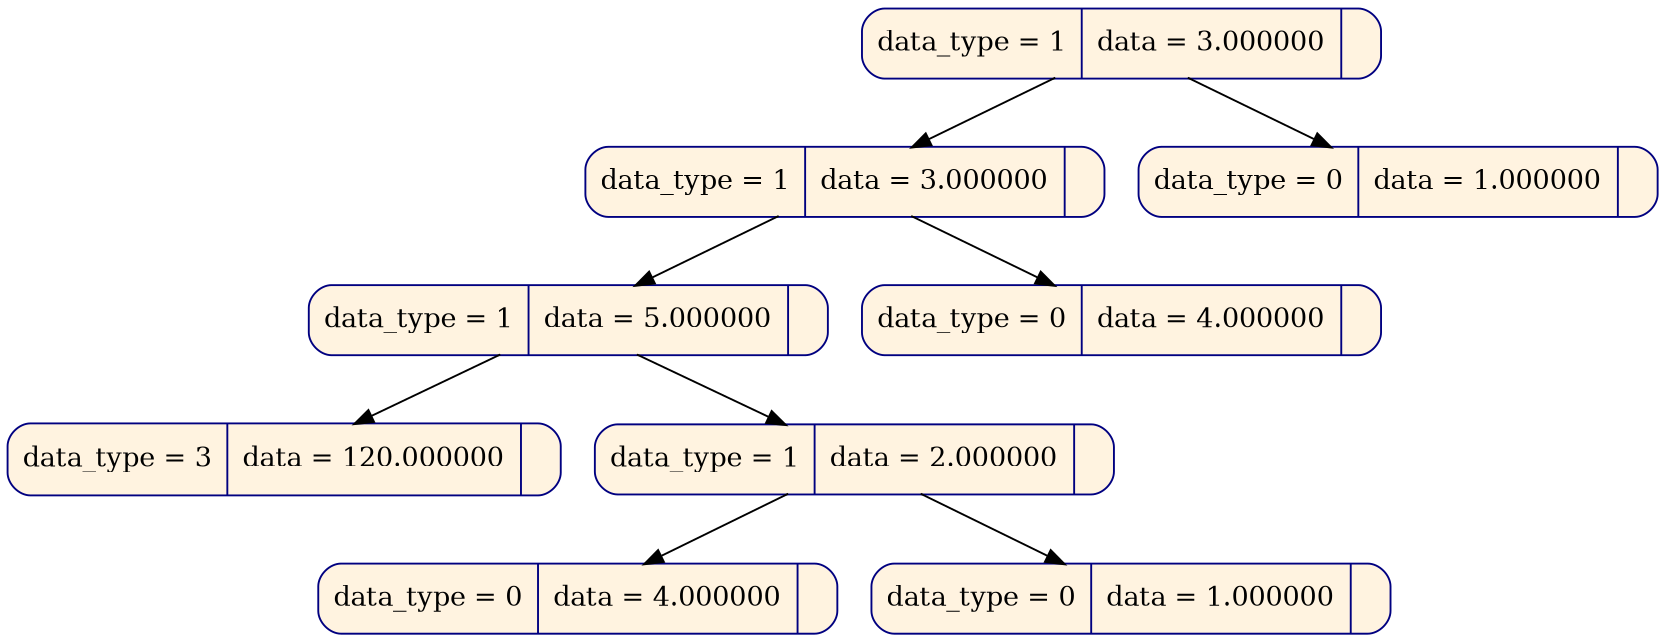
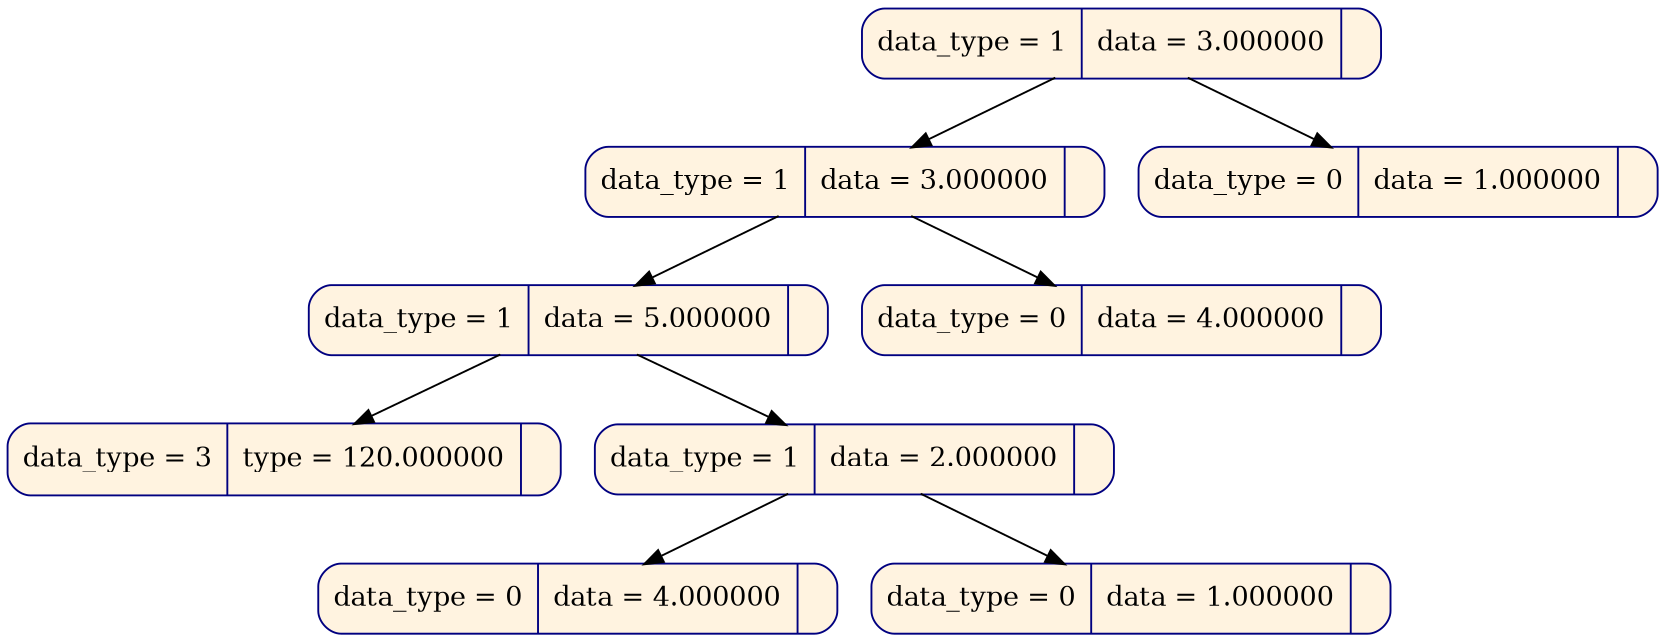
node "data_type = 3": text "data = 120.000000" -> "type = 120.000000"
